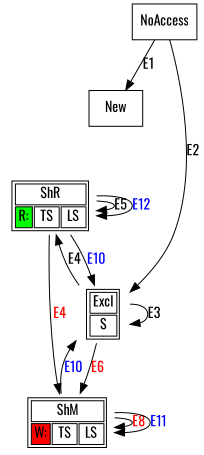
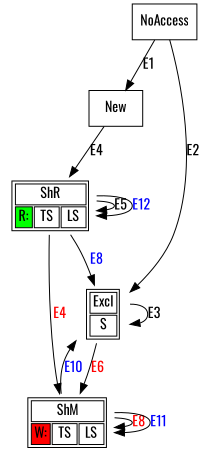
edge "ShR" -> "Excl": label "E10" -> "E8"
edge "Excl" -> "ShR": now "New" -> "ShR"
